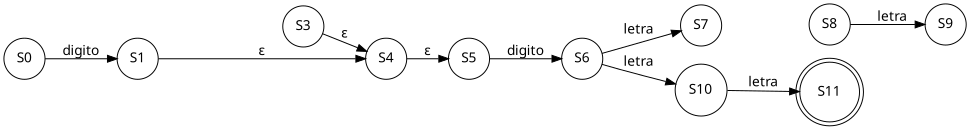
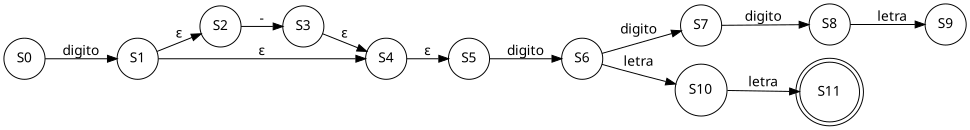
edge "S7" -> "S8": added, label "digito"
node "S2": added
edge "S6" -> "S7": label "letra" -> "digito"
